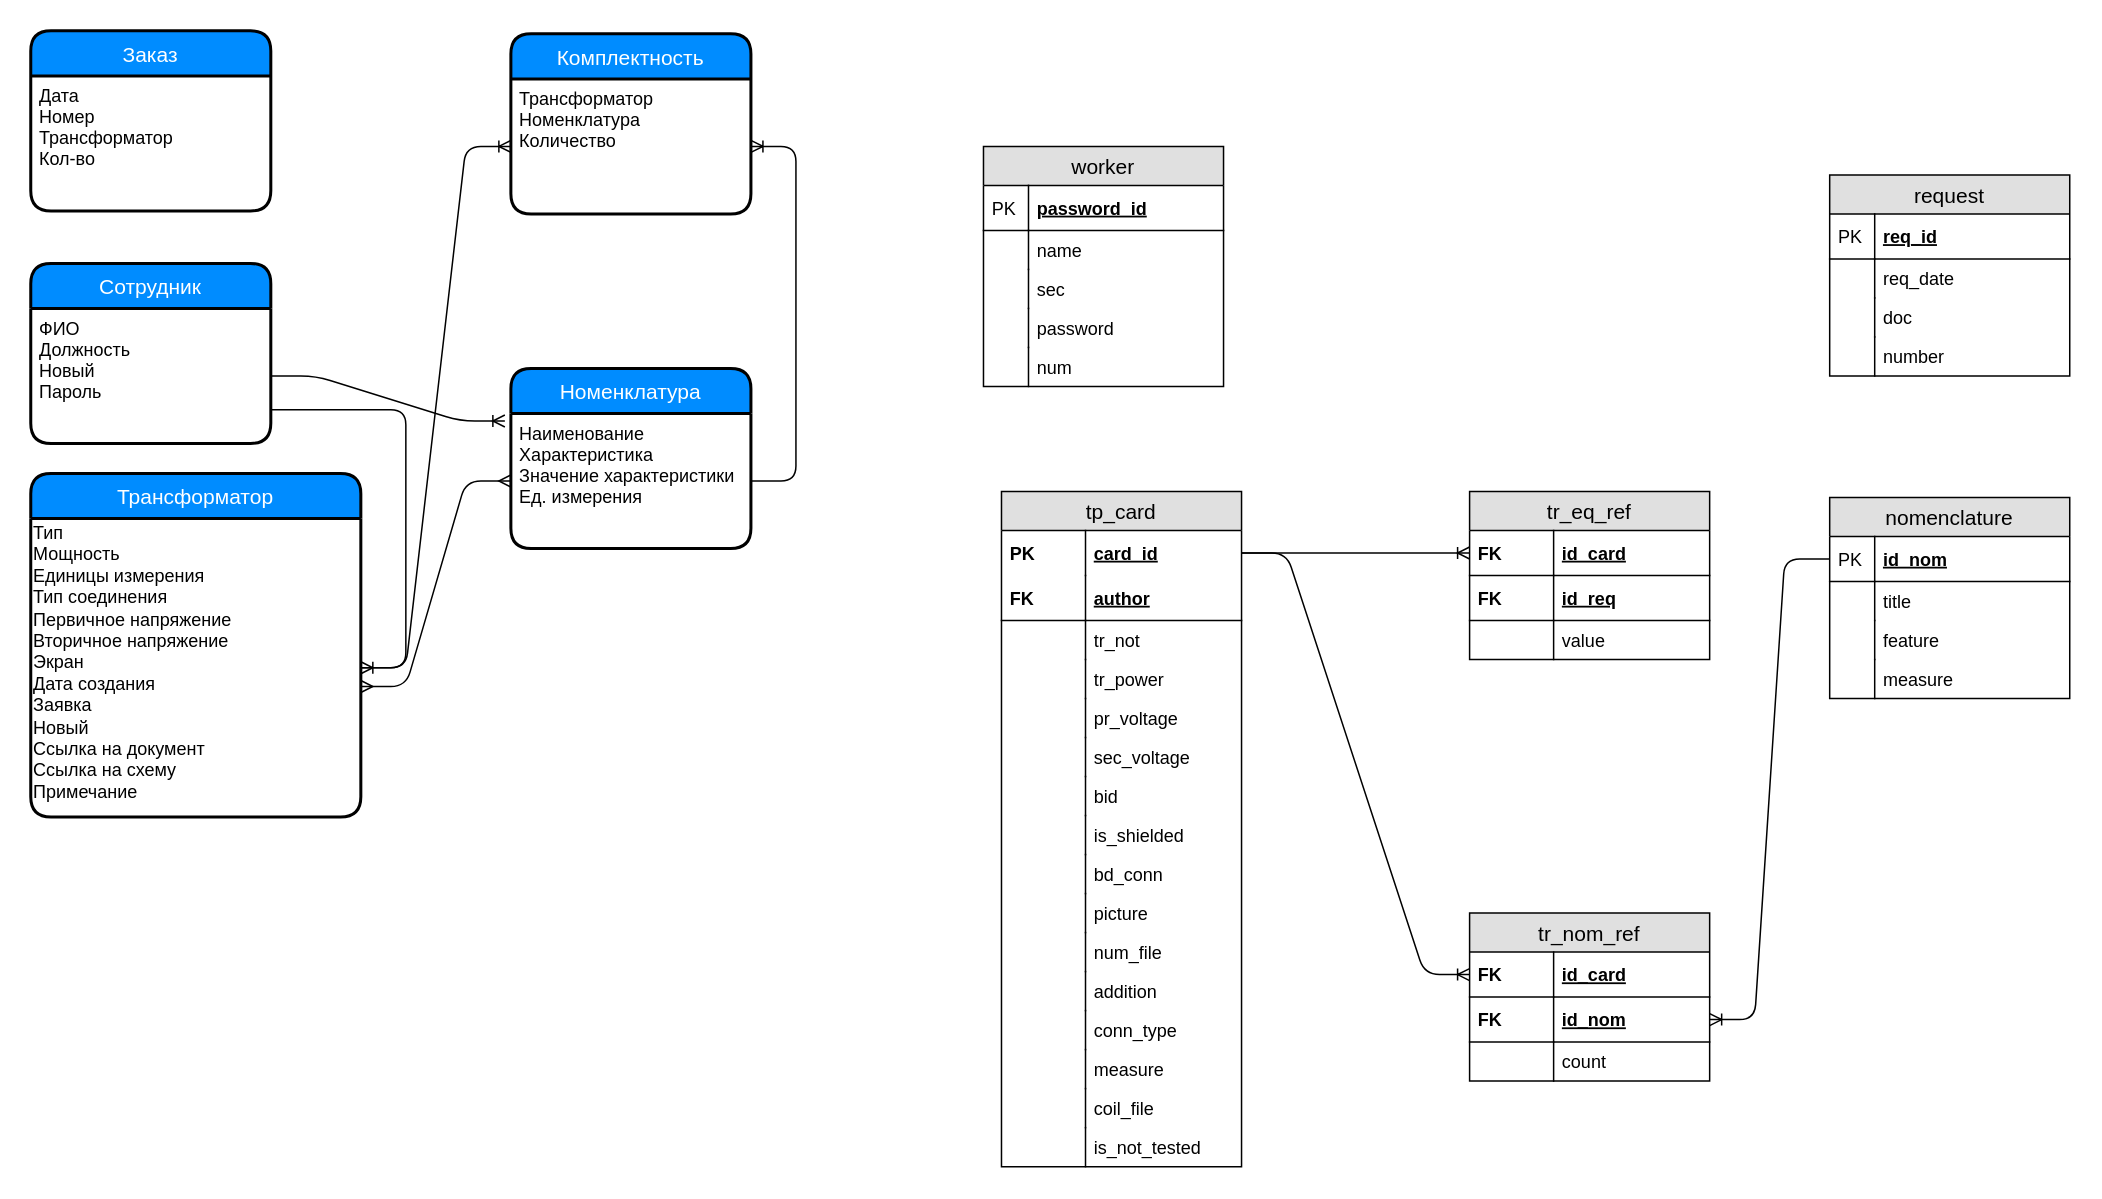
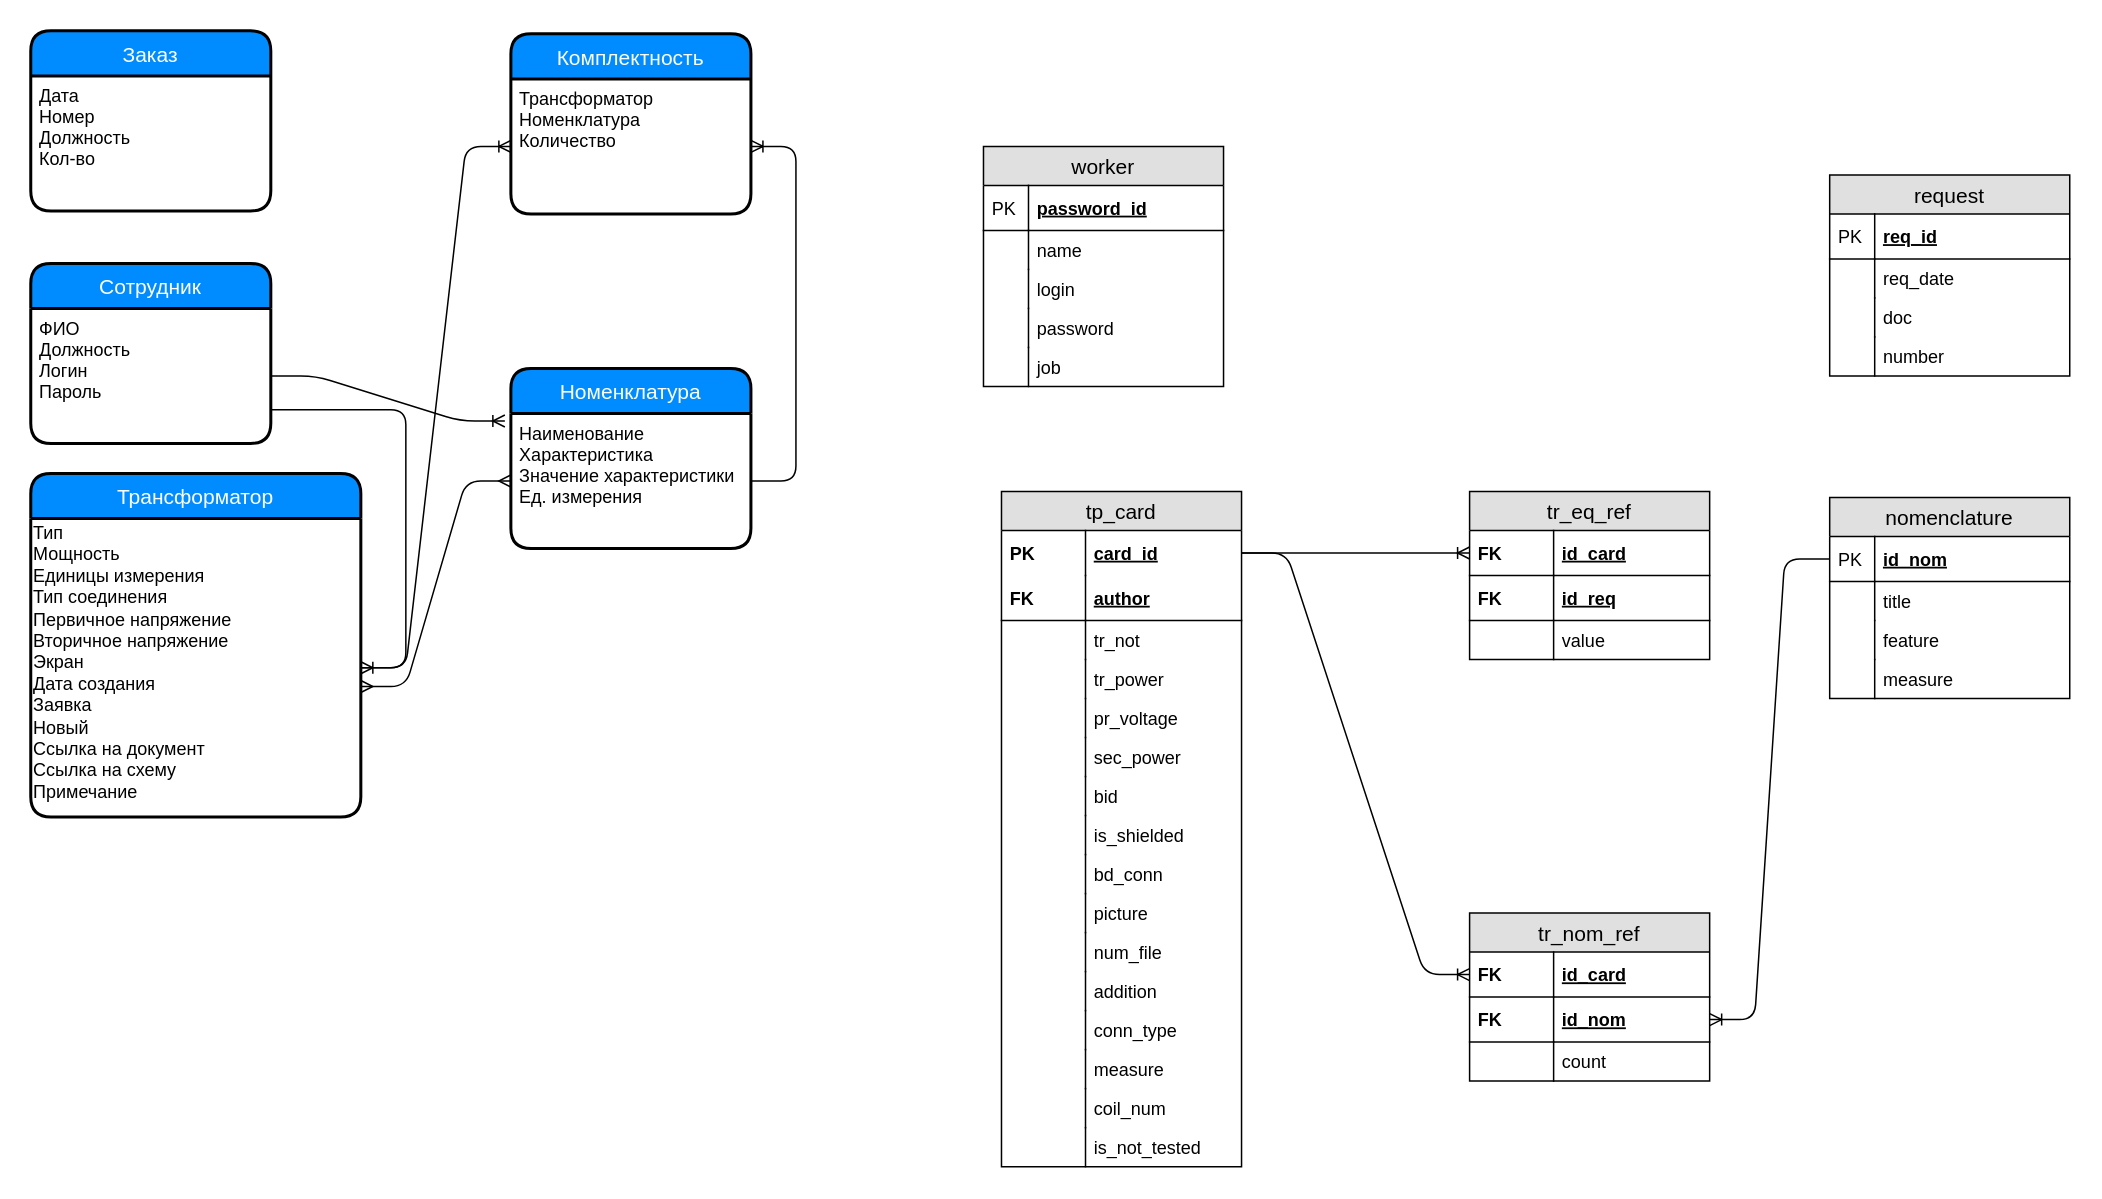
node "Дата Номер Трансформатор Кол-во": label "Дата Номер Трансформатор Кол-во" -> "Дата Номер Должность Кол-во"
node "sec": label "sec" -> "login"
node "ФИО Должность Новый Пароль": label "ФИО Должность Новый Пароль" -> "ФИО Должность Логин Пароль"
node "num": label "num" -> "job"
node "sec_voltage": label "sec_voltage" -> "sec_power"
node "coil_file": label "coil_file" -> "coil_num"
